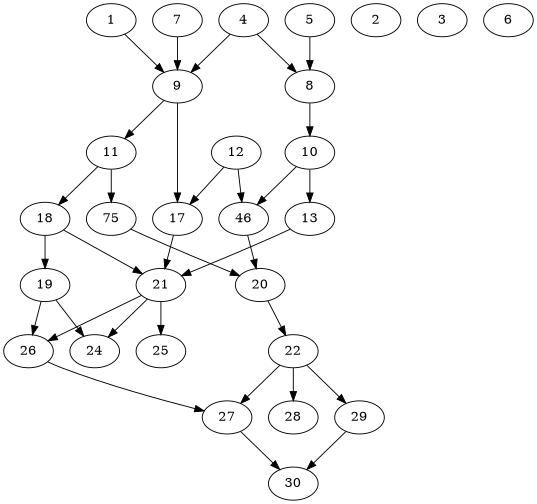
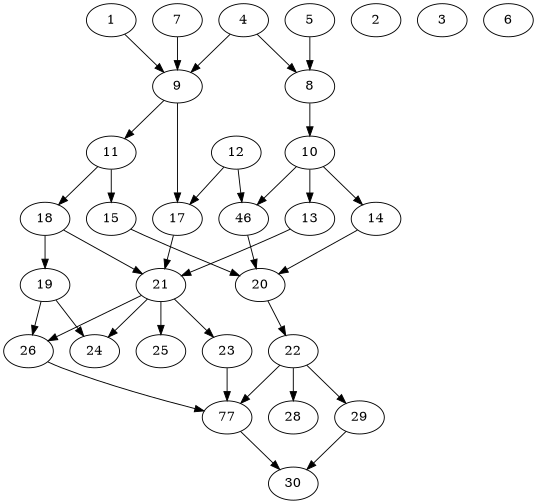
node "75": label "75" -> "15"
node "14": added
node "23": added
node "27": label "27" -> "77"
